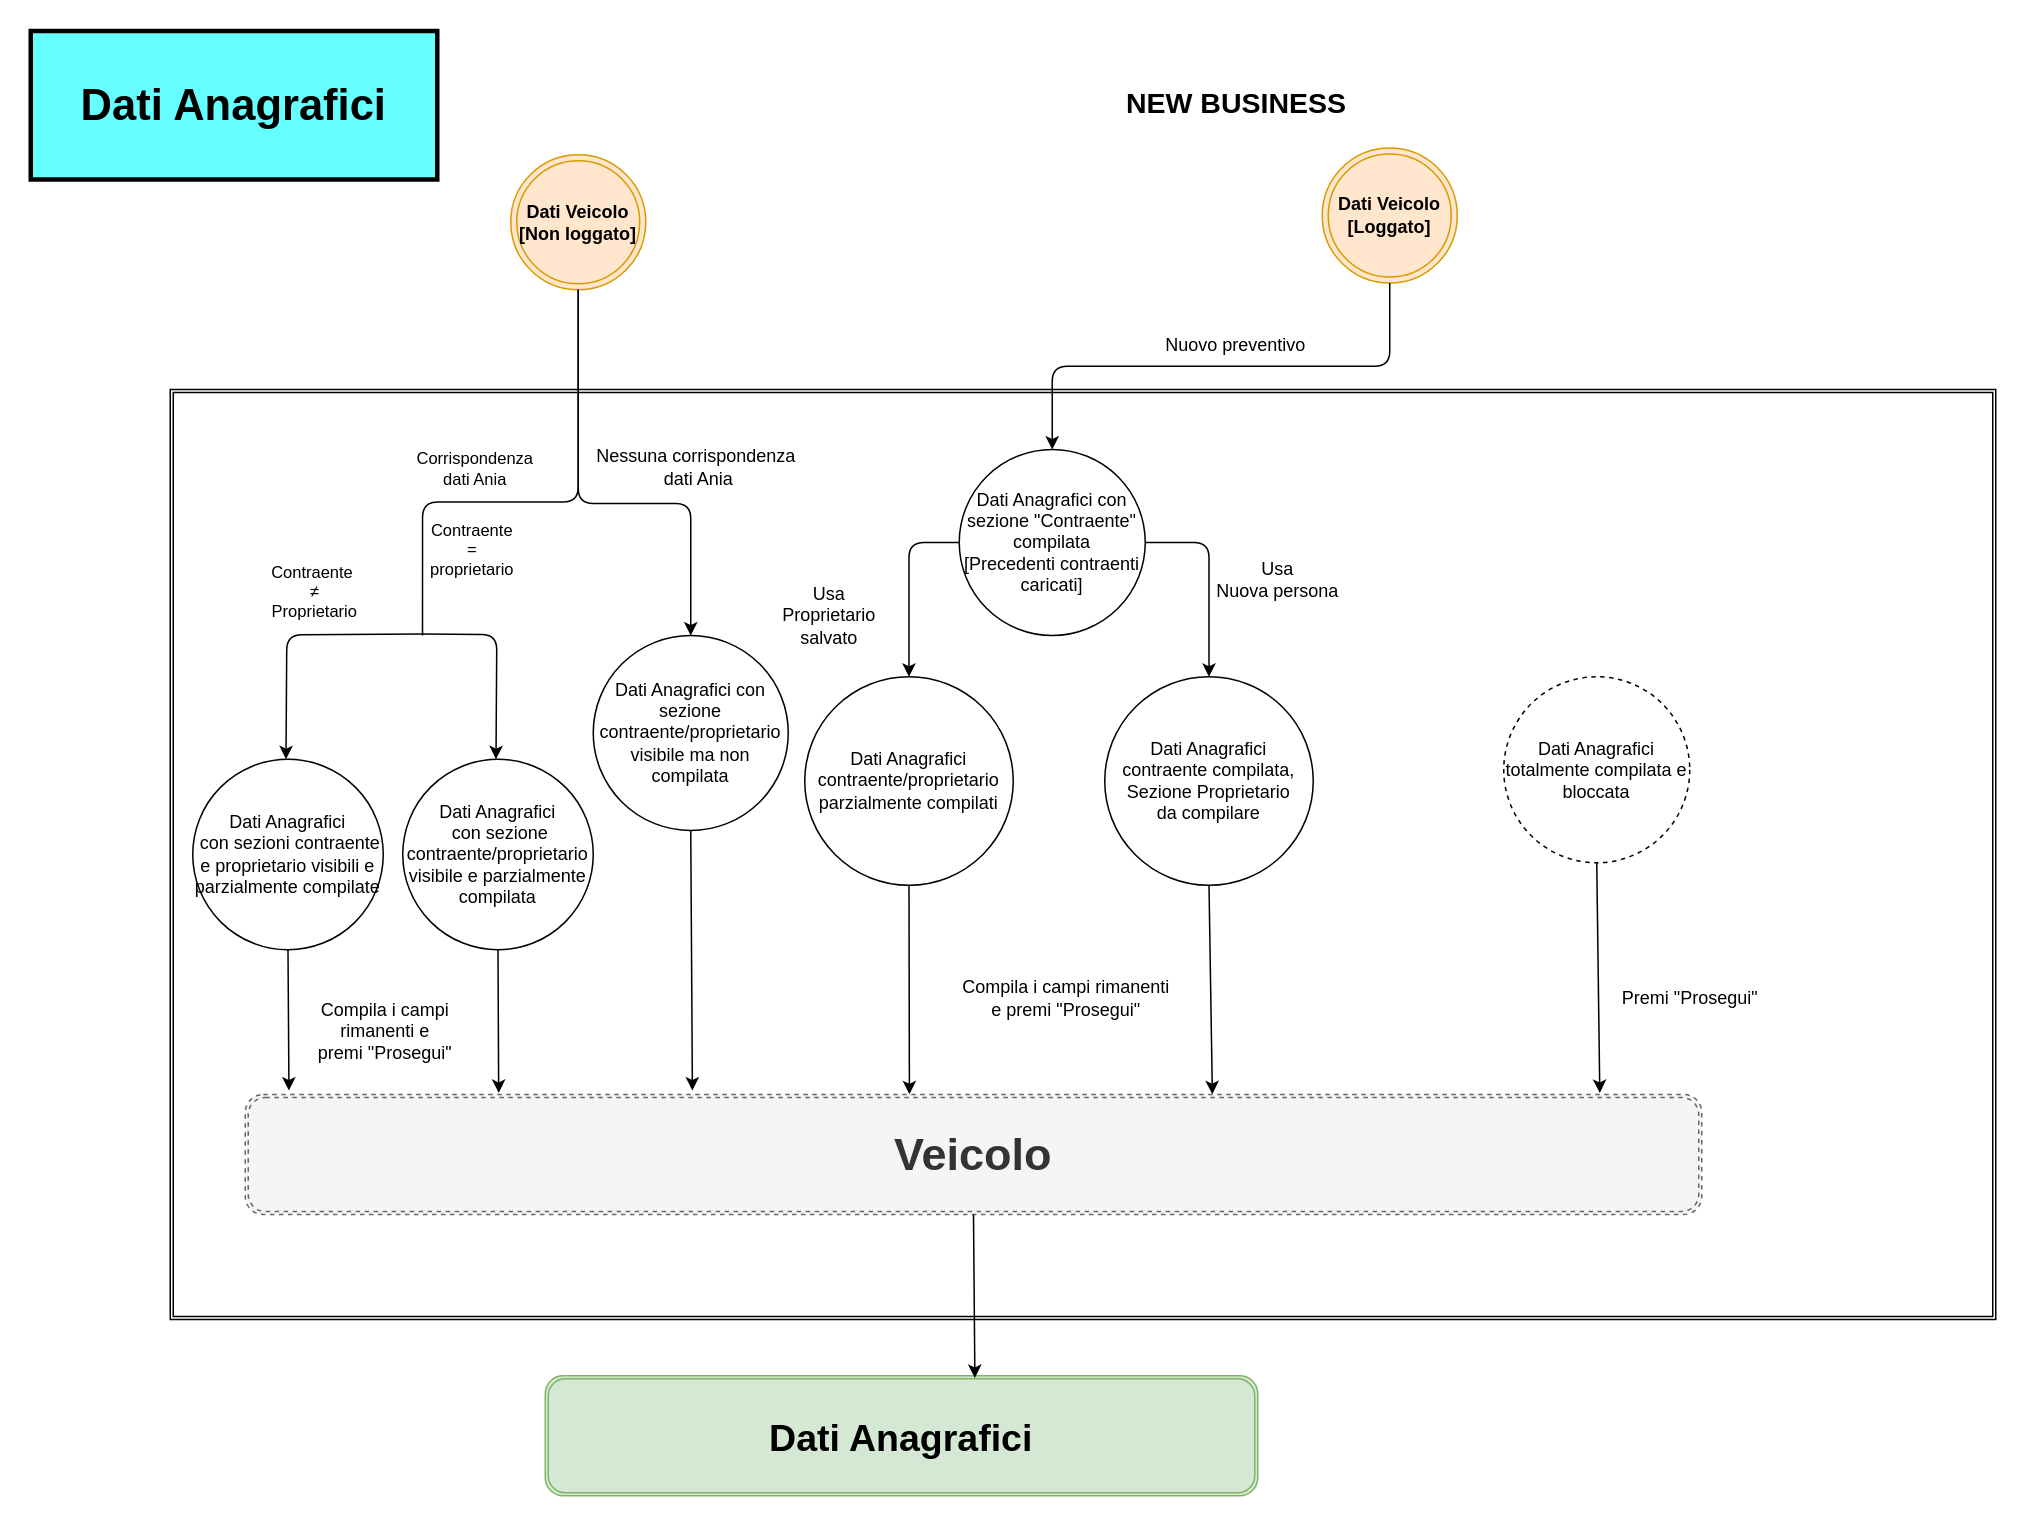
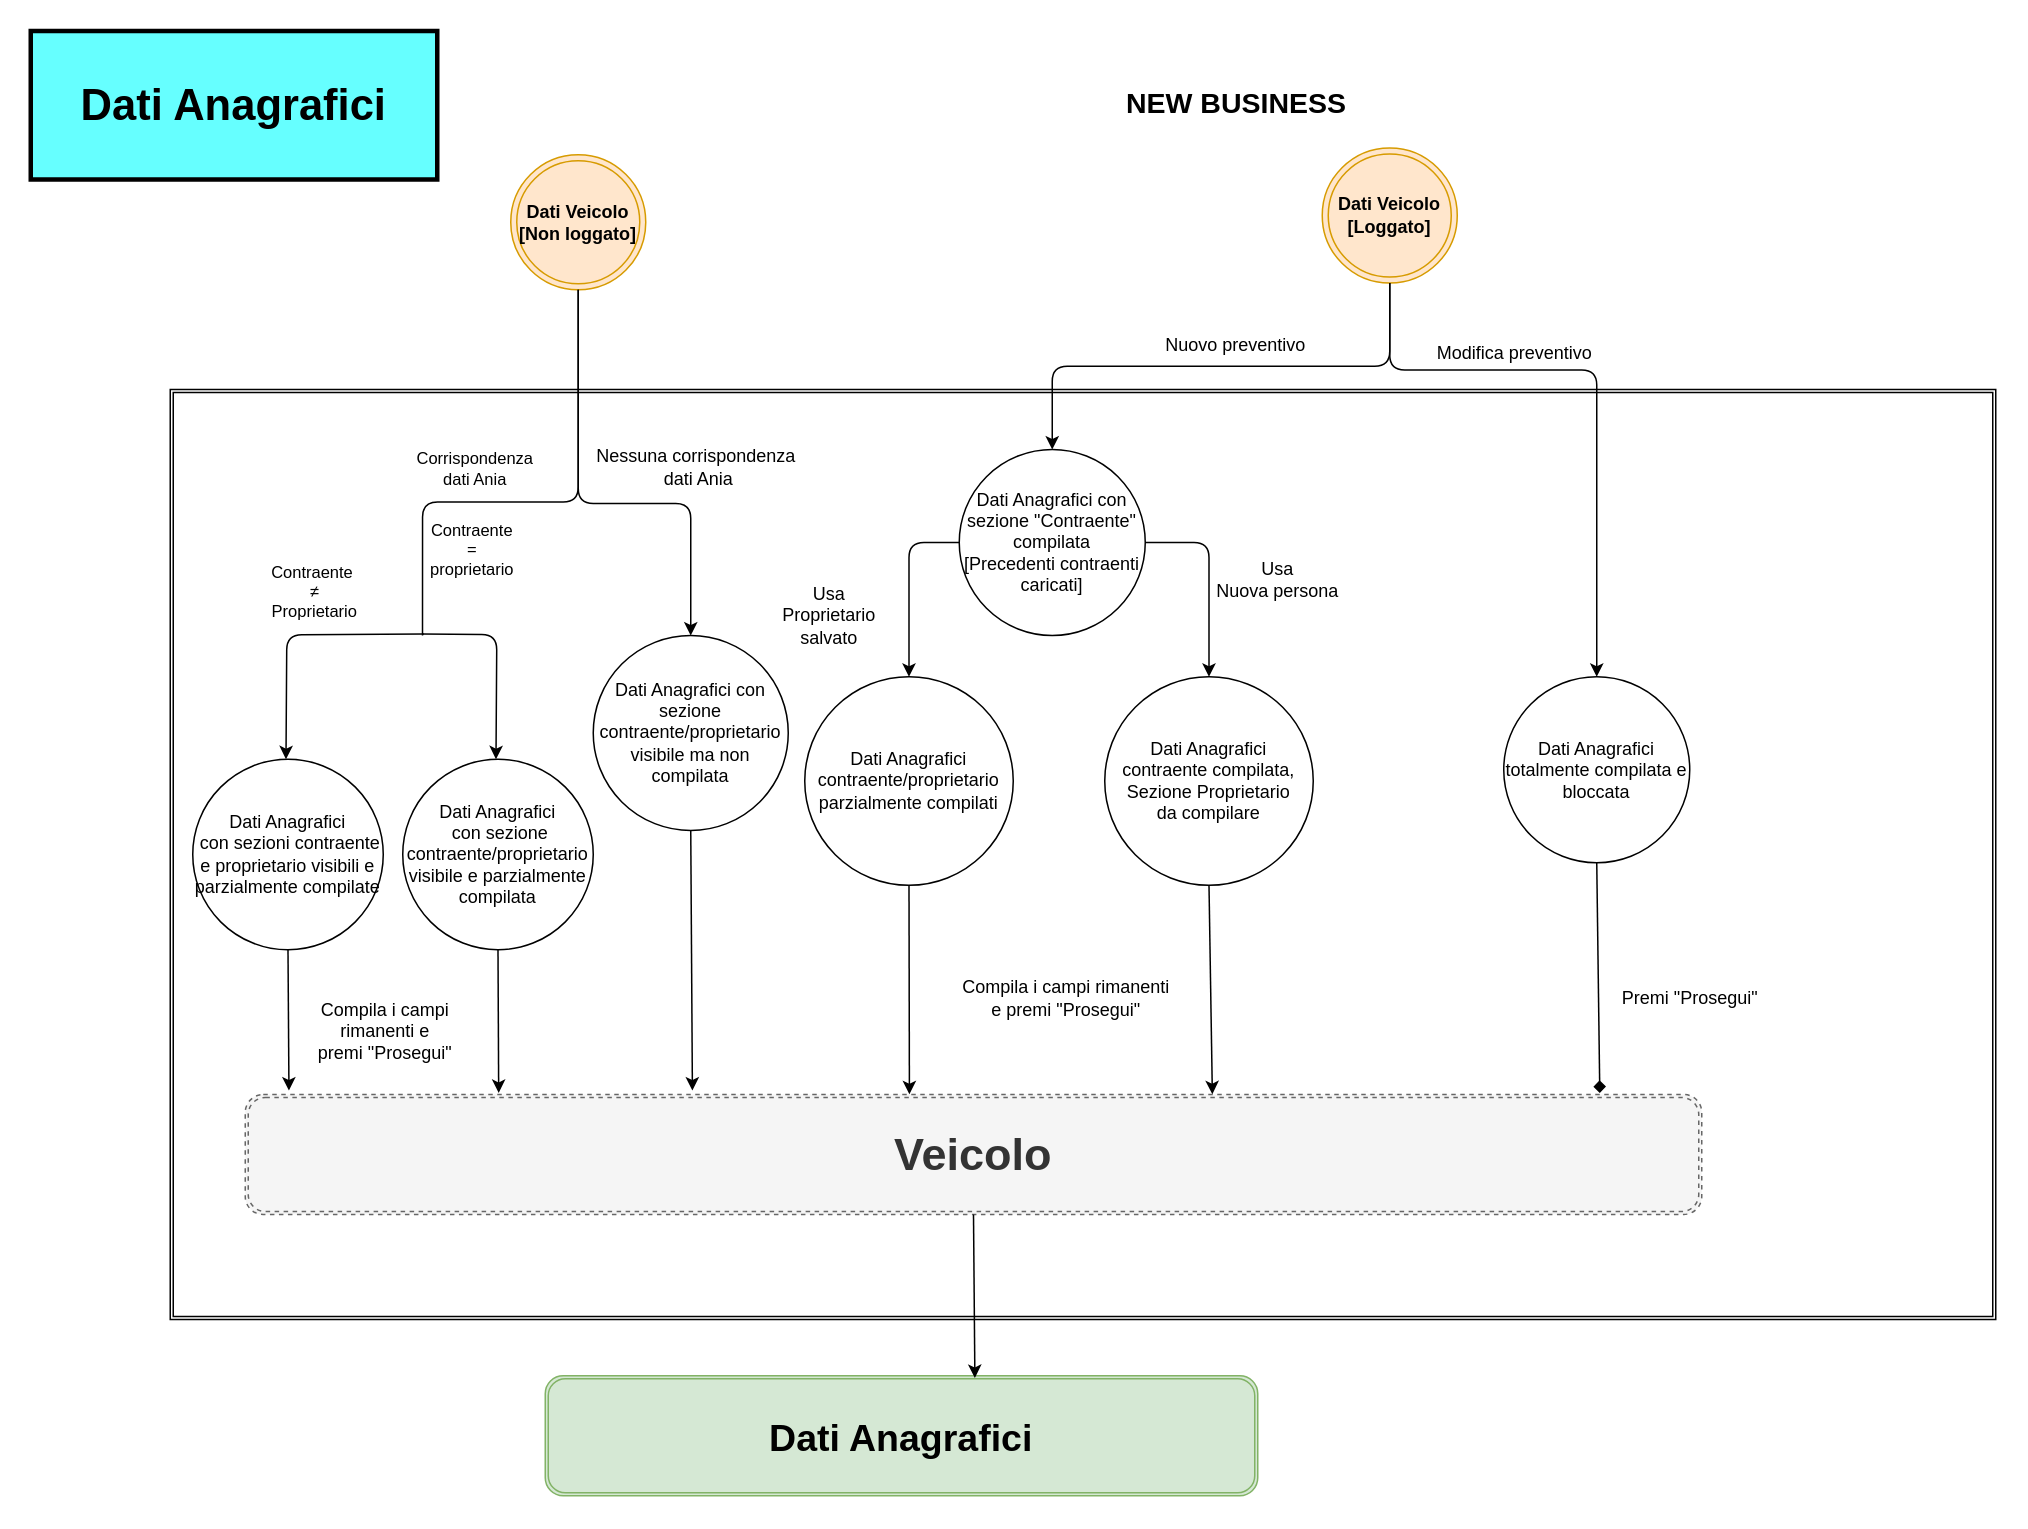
edge "Dati Veicolo [Loggato]" -> "Dati Anagrafici totalmente compilata e bloccata": added, label "Modifica preventivo"
node "Dati Anagrafici totalmente compilata e bloccata": style dashed -> solid
edge "Dati Anagrafici totalmente compilata e bloccata" -> "Veicolo": arrowhead classic -> diamond
